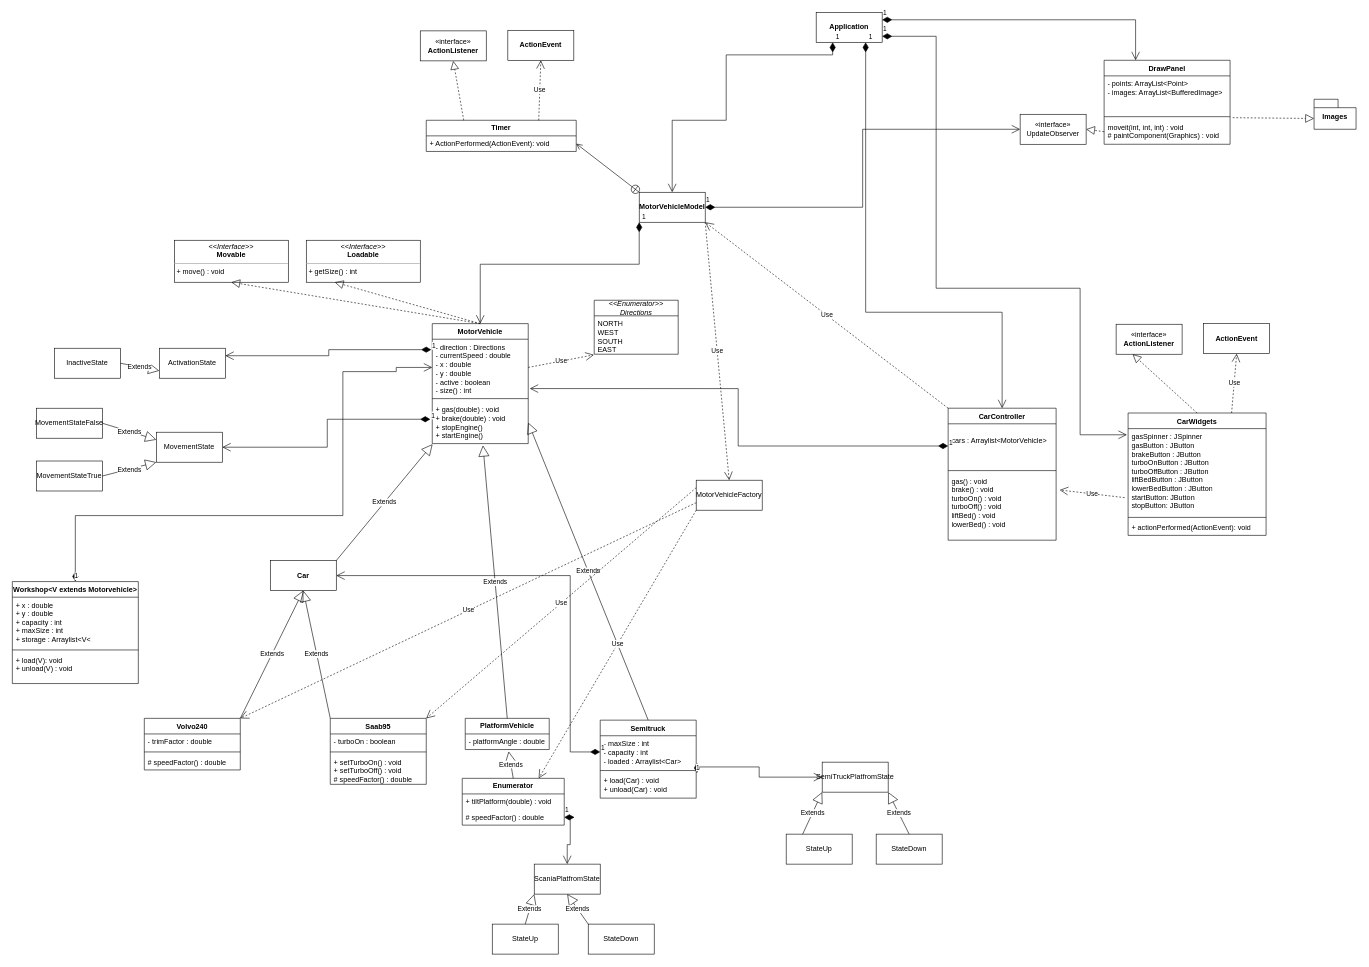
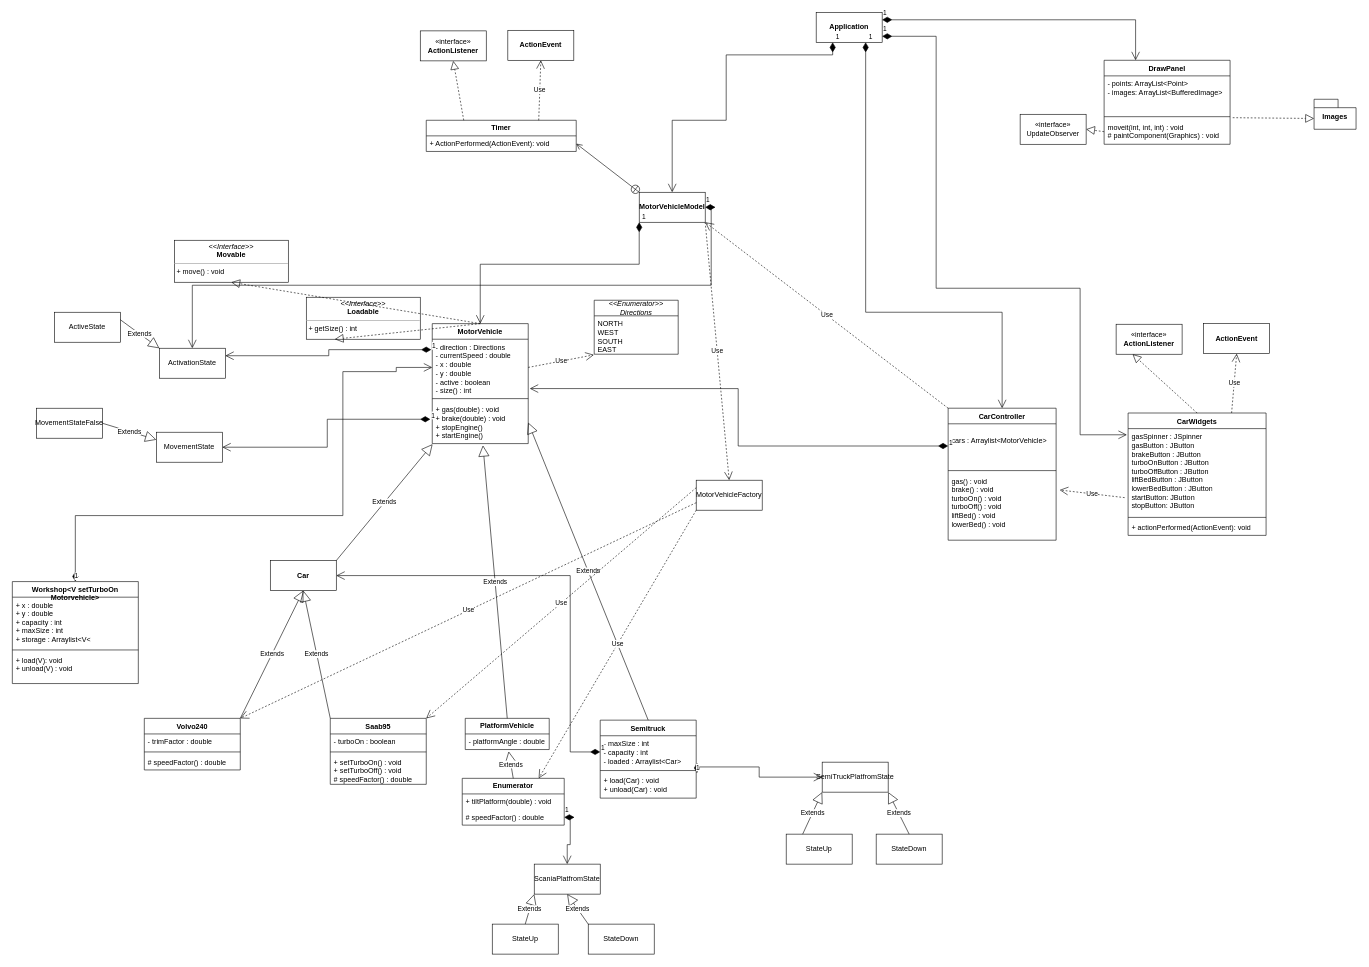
edge "«interface» UpdateObserver" -- "MotorVehicleModel": now "ActivationState" -- "MotorVehicleModel"
node "<<Interface>> Loadable + getSize() : int": moved (363, 261) -> (363, 318)
node "ActiveState": added
edge "ActiveState" -> "ActivationState": added, label "Extends"
node "InactiveState": removed
edge "InactiveState" -> "ActivationState": removed, label "Extends"
edge "MovementStateTrue" -> "MovementState": removed, label "Extends"
node "MovementStateTrue": removed
node "Workshop<V extends Motorvehicle>": label "Workshop<V extends Motorvehicle>" -> "Workshop<V setTurboOn Motorvehicle>"
